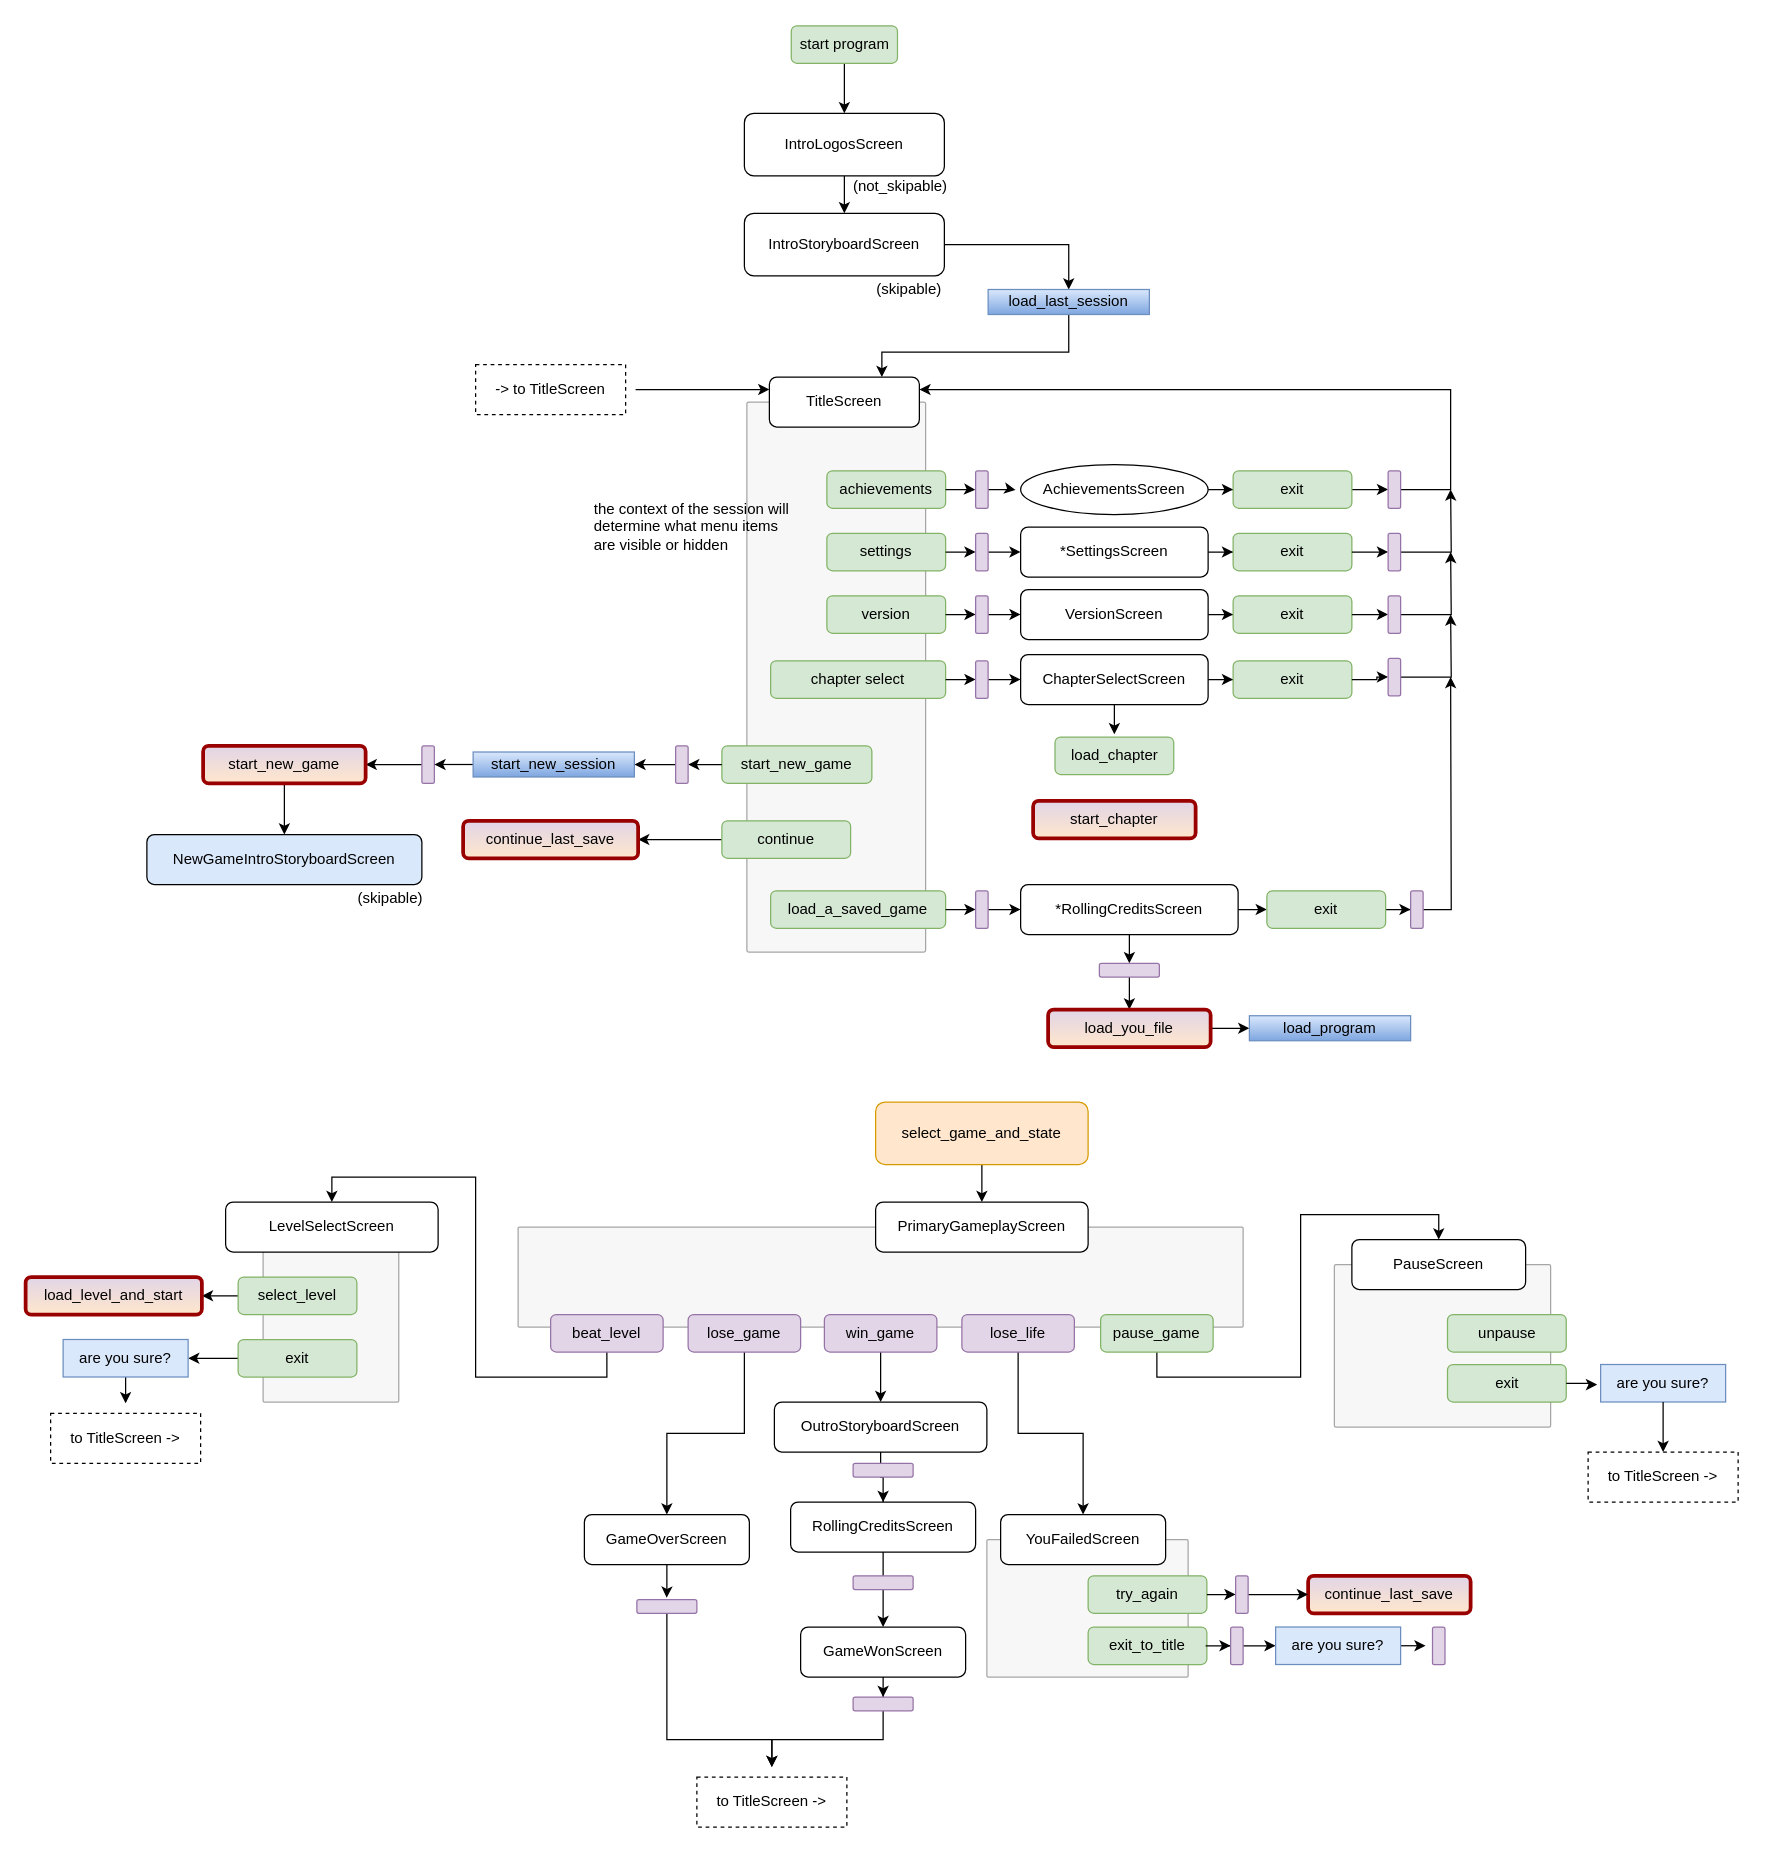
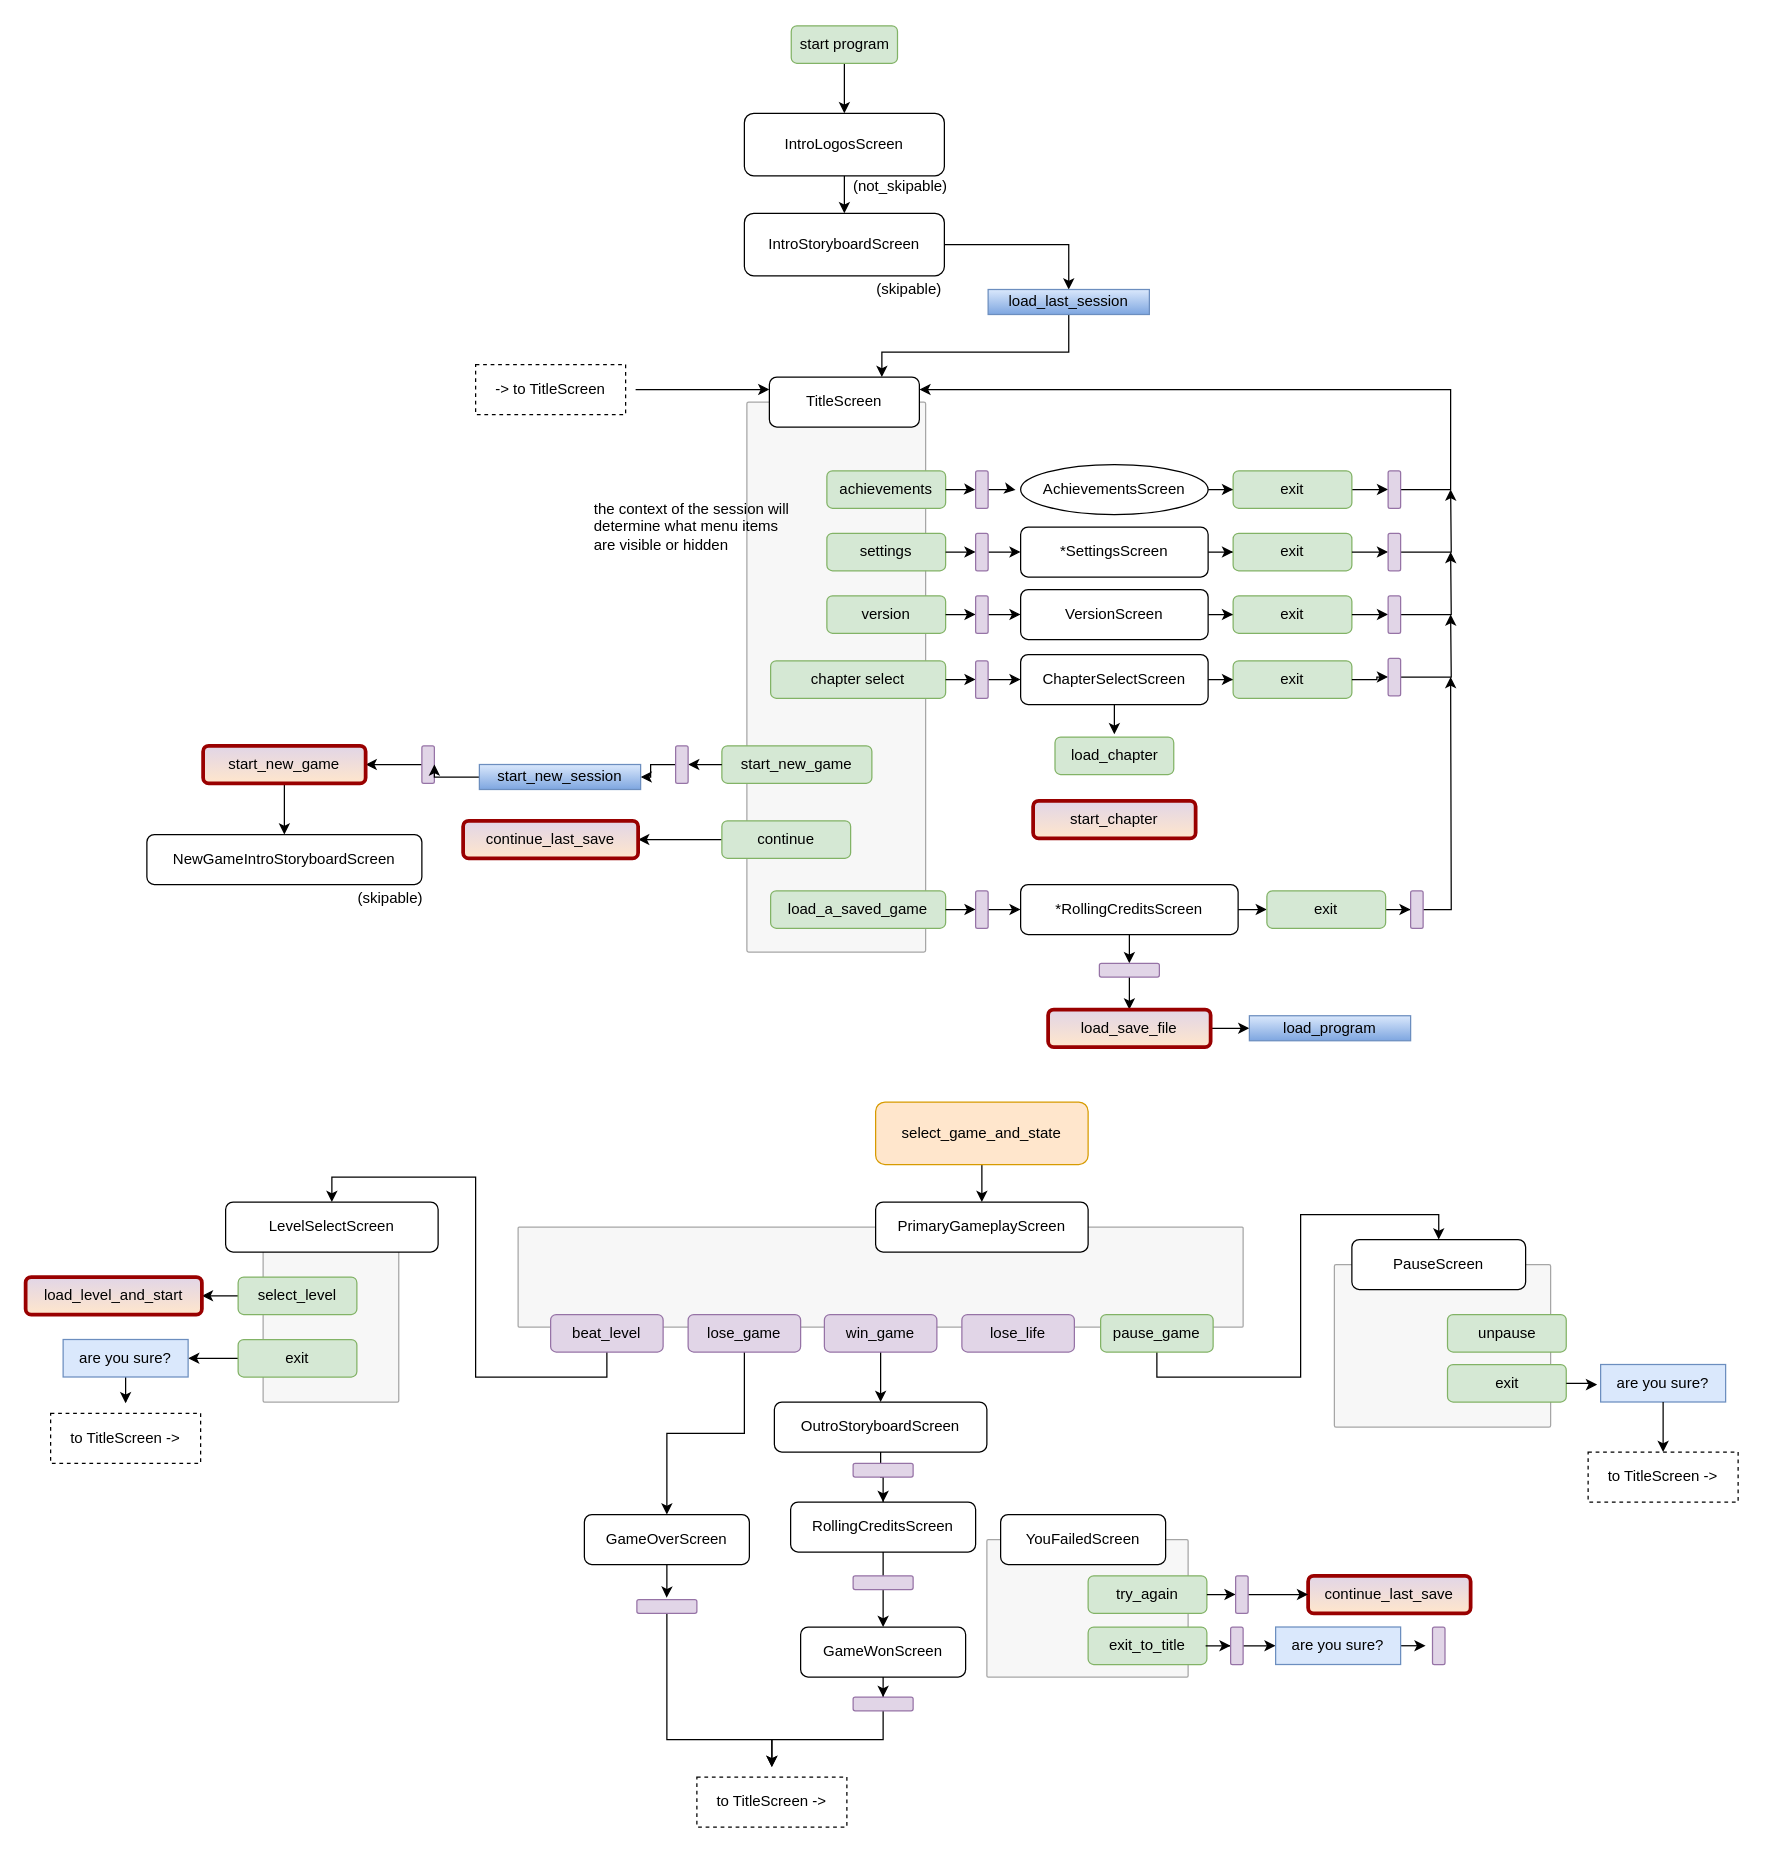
node "start_new_session": moved (554, 764) -> (560, 777)
node "NewGameIntroStoryboardScreen": fillcolor #dae8fc -> #ffffff
node "load_you_file": label "load_you_file" -> "load_save_file"
edge "lose_life" -> "YouFailedScreen": removed
